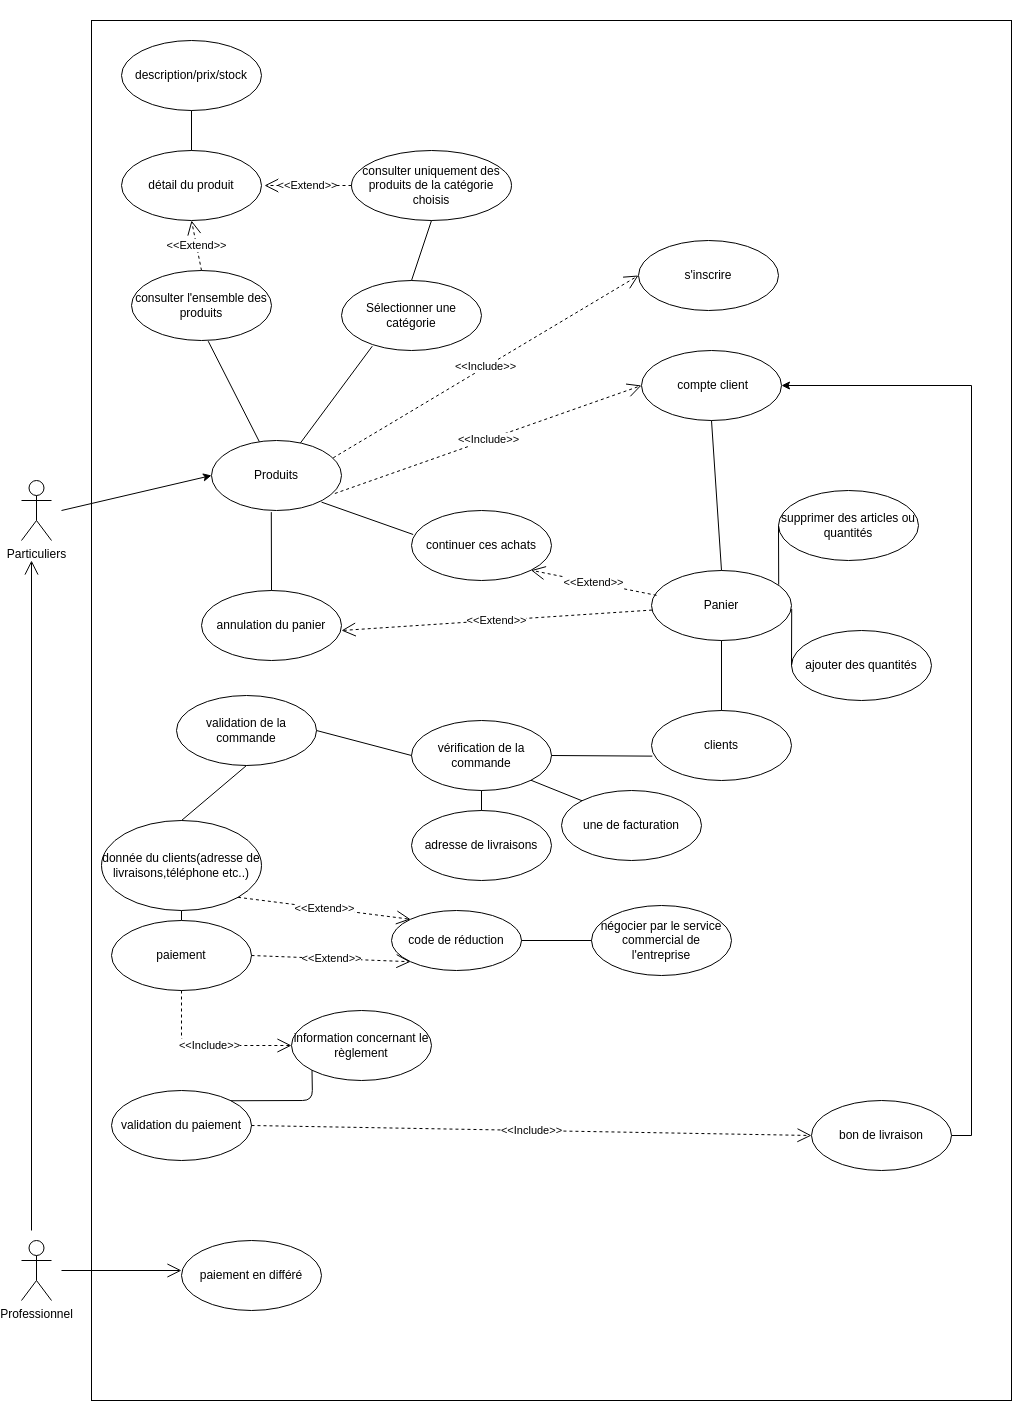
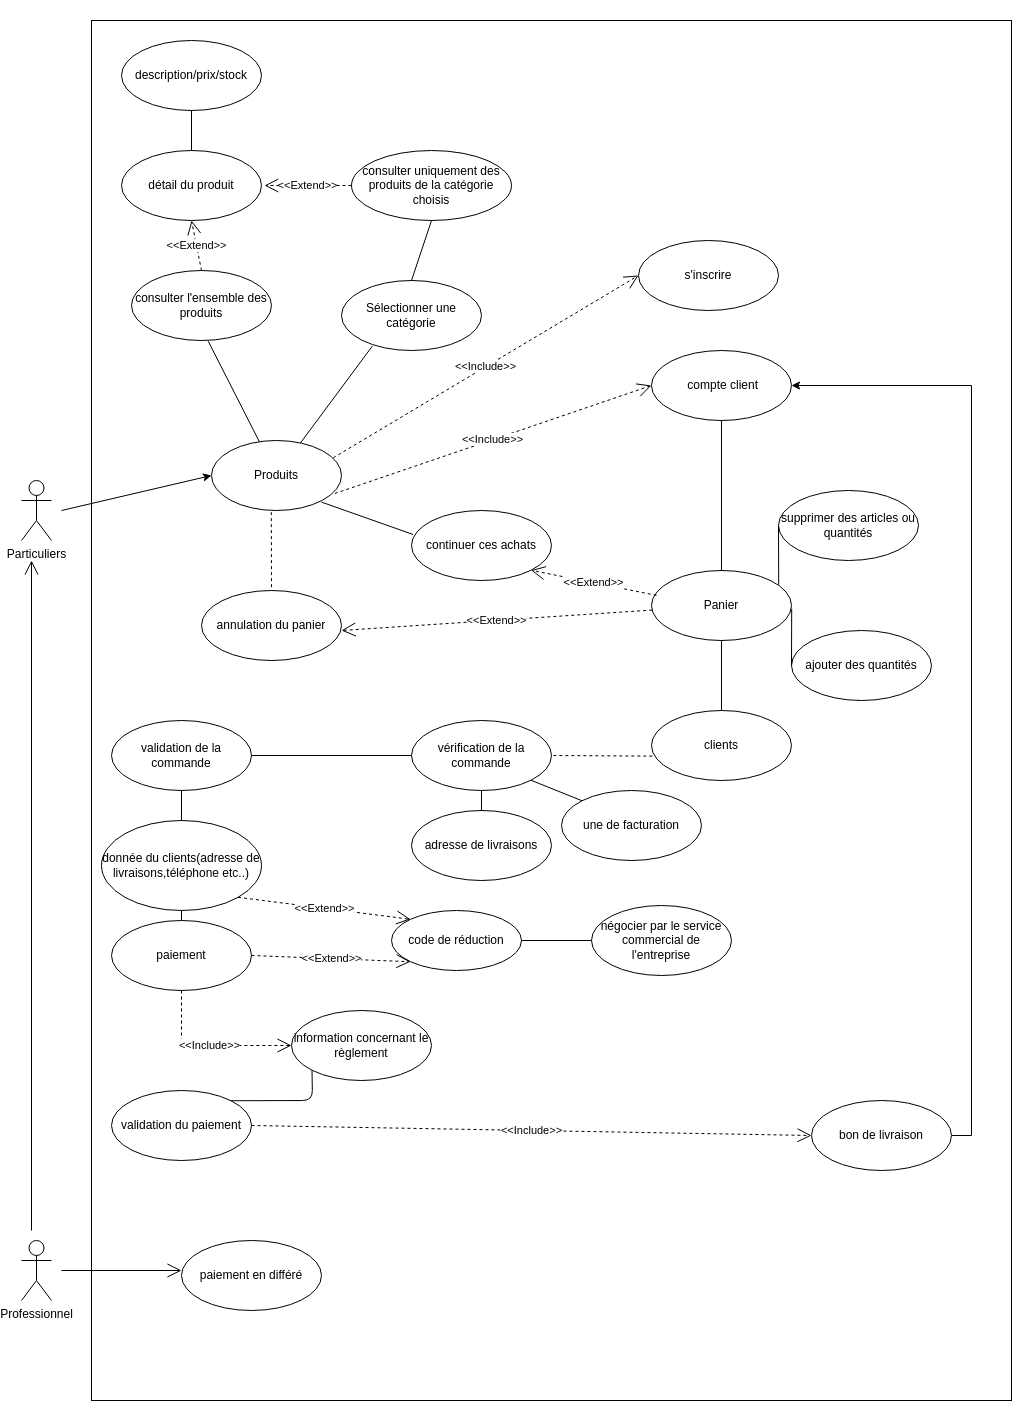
node "compte client": moved (712, 386) -> (722, 386)
edge "Produits" -- "annulation du panier": style solid -> dashed
node "validation de la commande": moved (247, 731) -> (182, 756)
edge "clients" -- "vérification de la commande": style solid -> dashed
